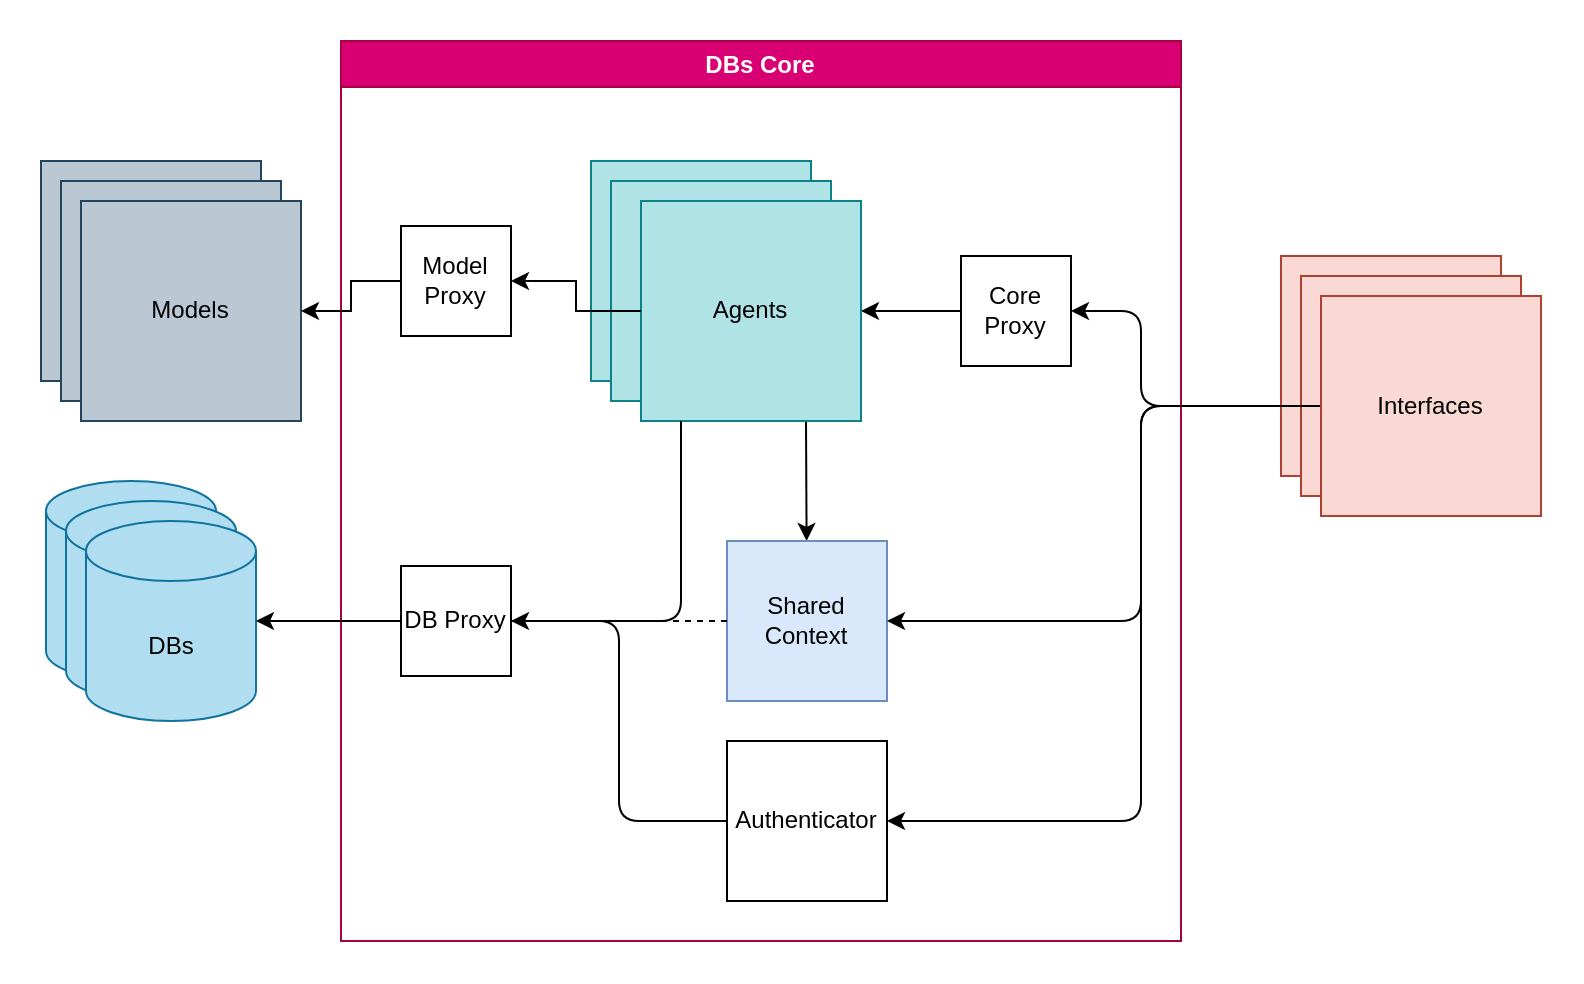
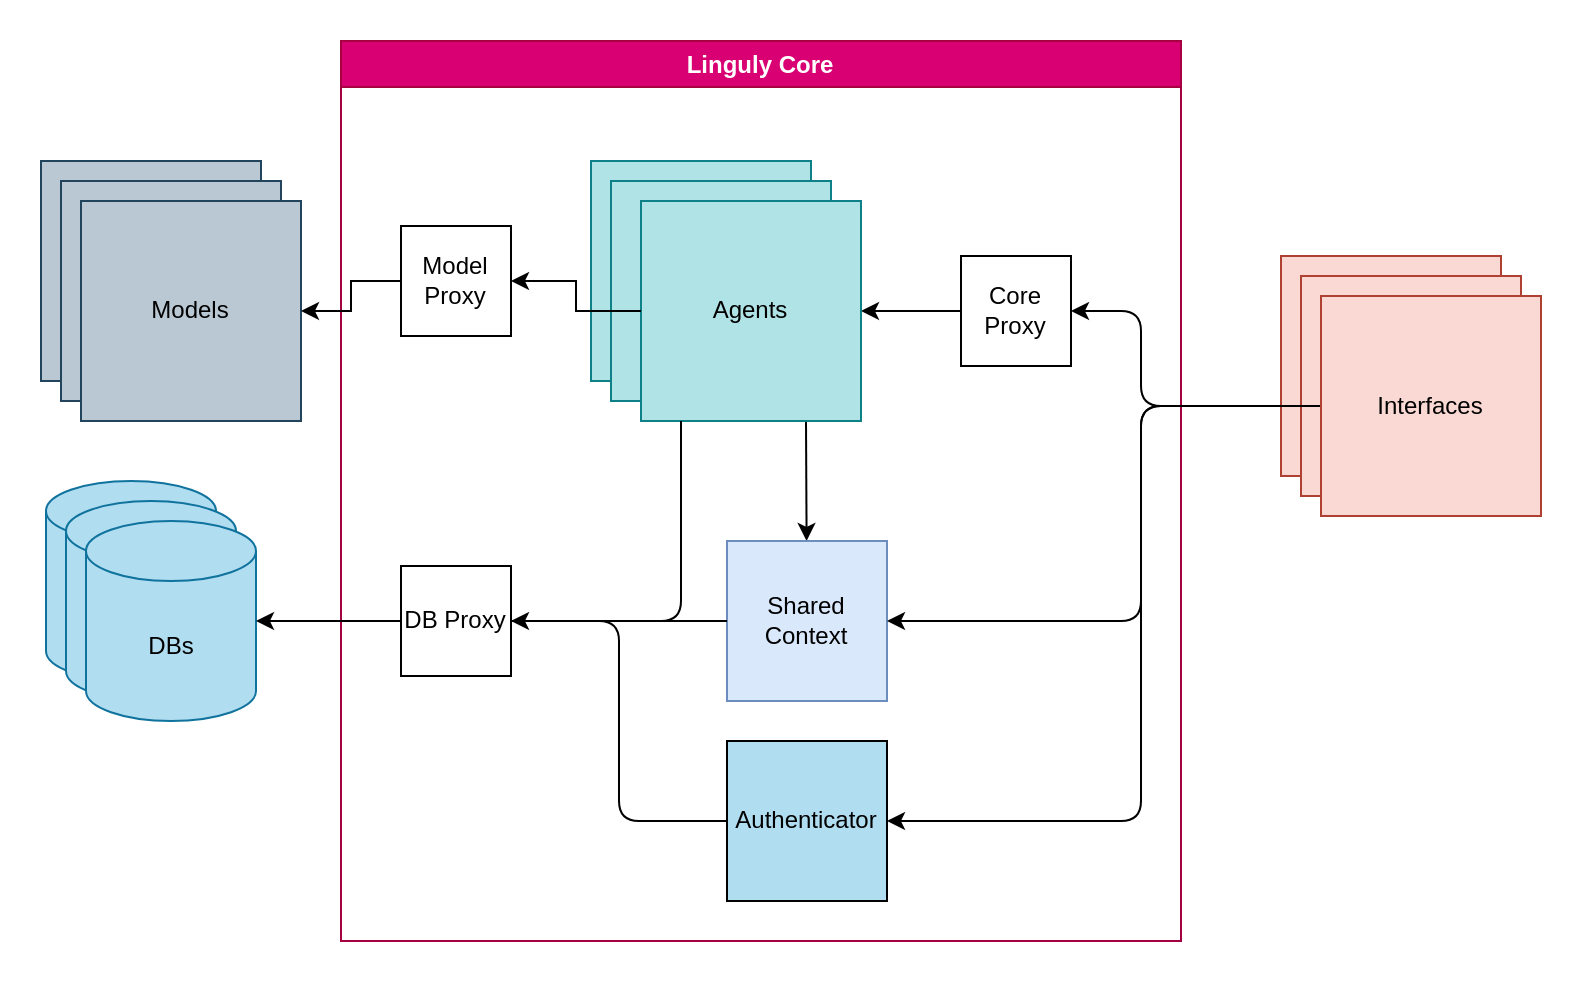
node "DBs Core": label "DBs Core" -> "Linguly Core"
edge "DB Proxy" -- "Shared Context": style dashed -> solid
node "Authenticator": fillcolor #ffffff -> #b1ddf0
